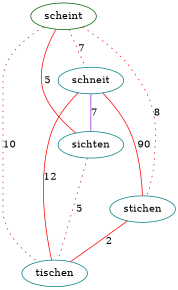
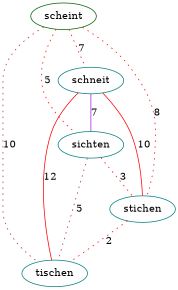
edge "scheint" -- "sichten": style solid -> dotted
edge "schneit" -- "stichen": label "90" -> "10"
edge "sichten" -- "stichen": added, label "3"
edge "stichen" -- "tischen": style solid -> dotted
